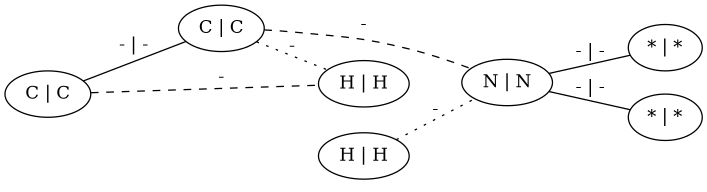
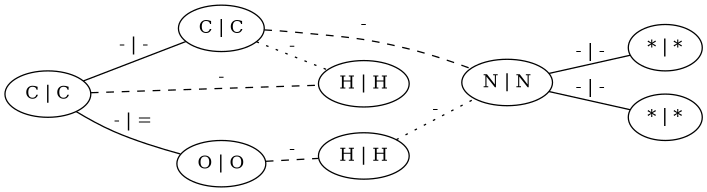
node "O | O": added
